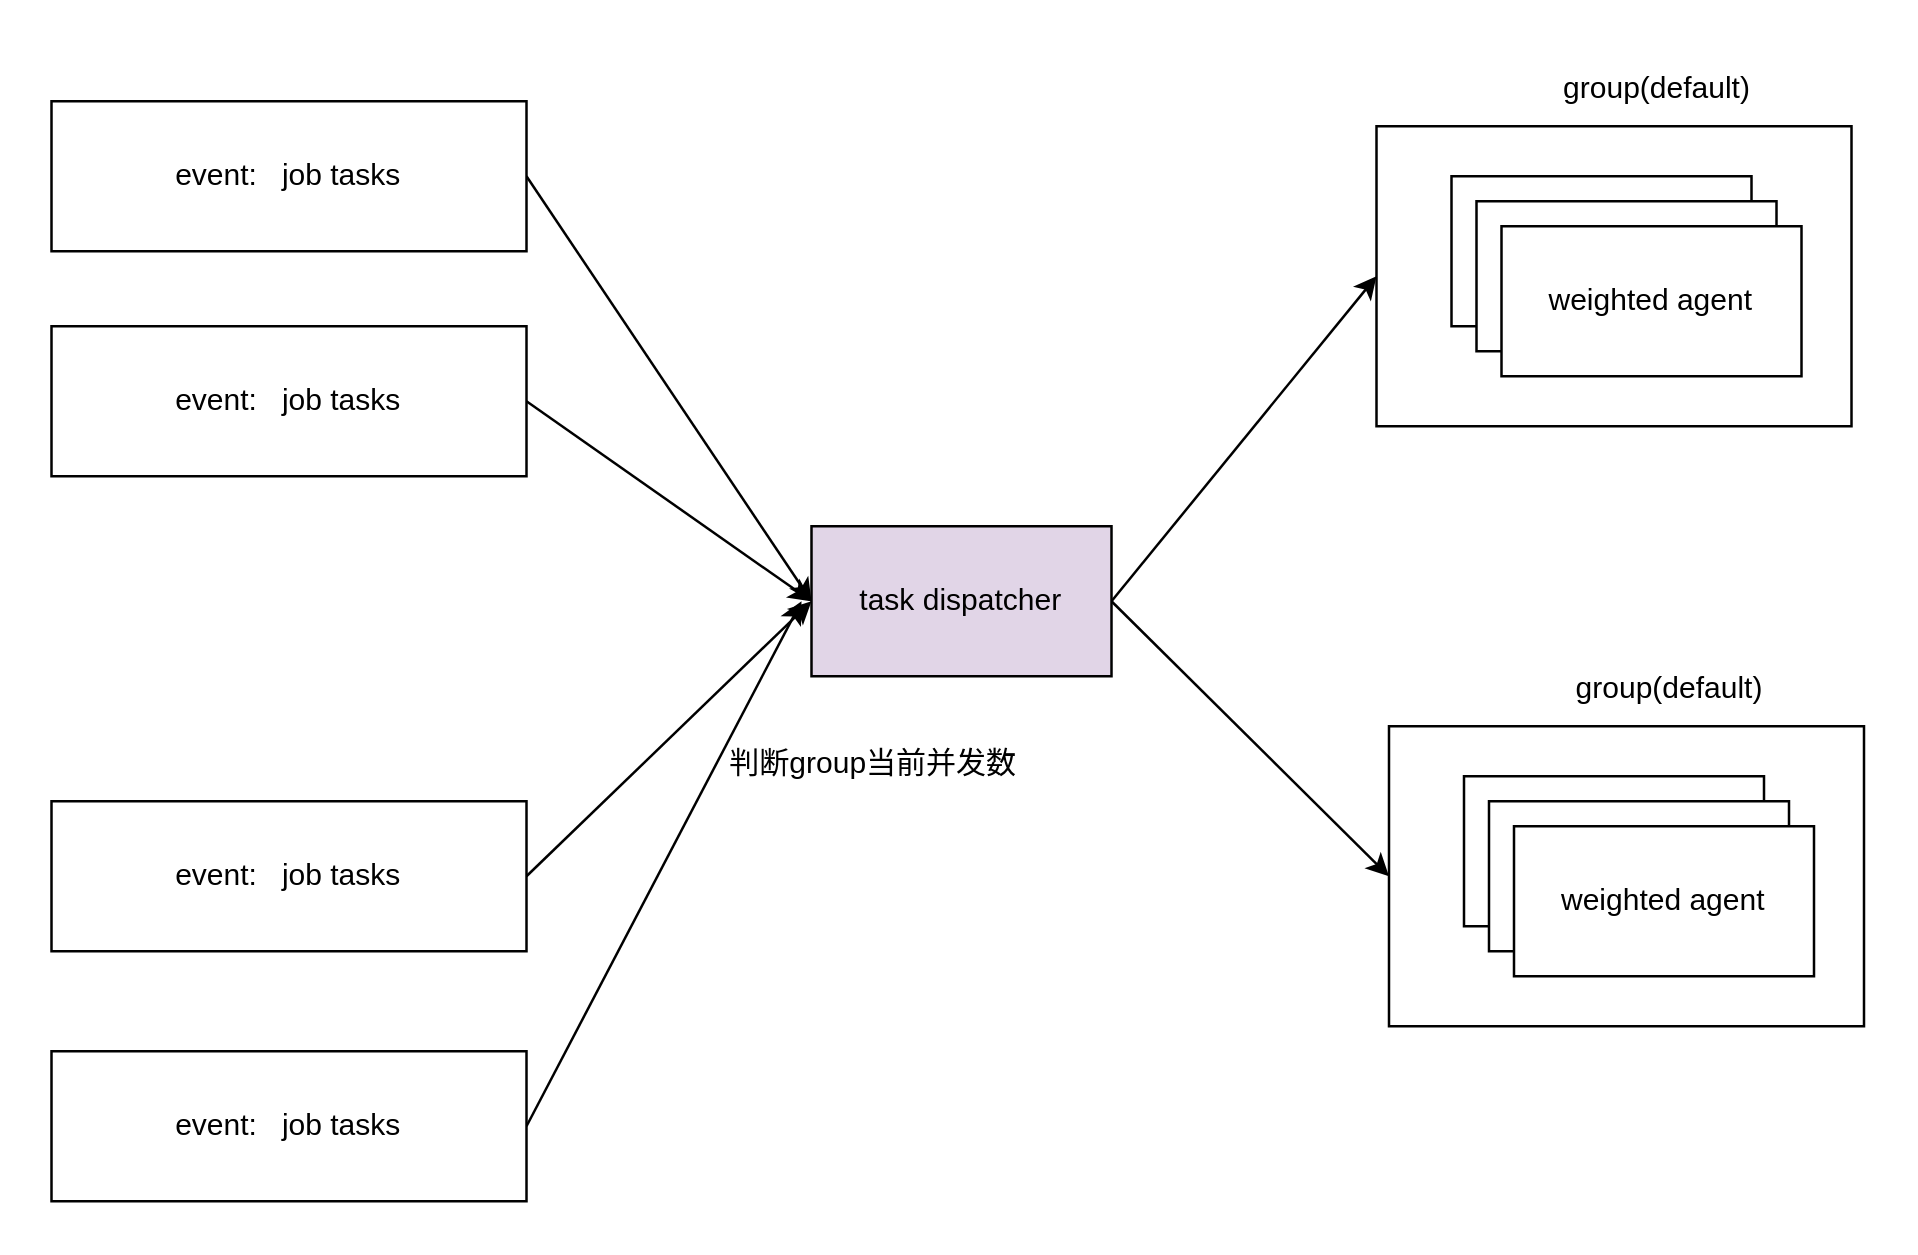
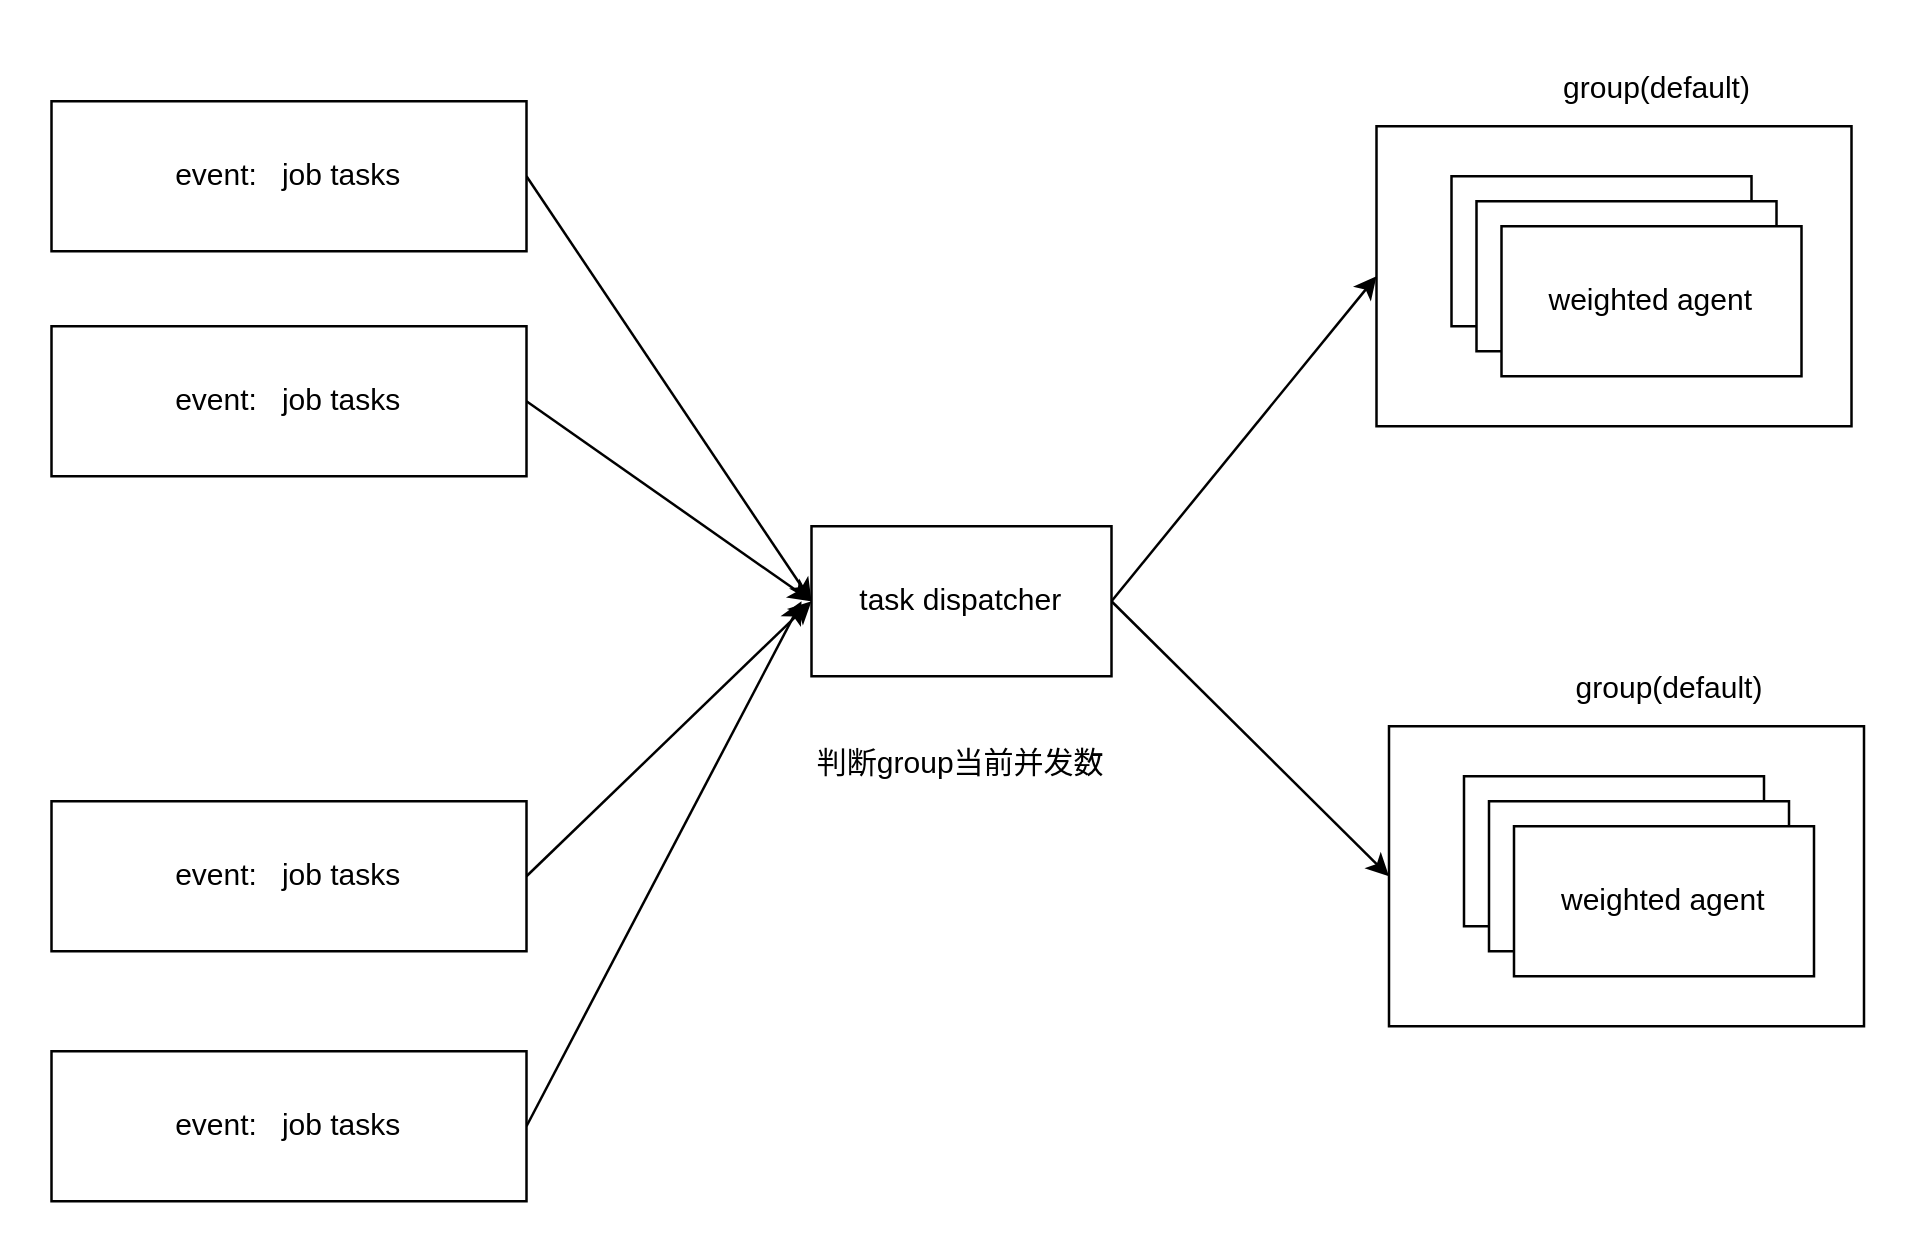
node "task dispatcher": fillcolor #e1d5e7 -> #ffffff
node "判断group当前并发数": moved (873, 764) -> (960, 764)
